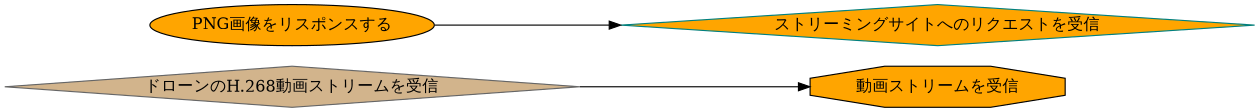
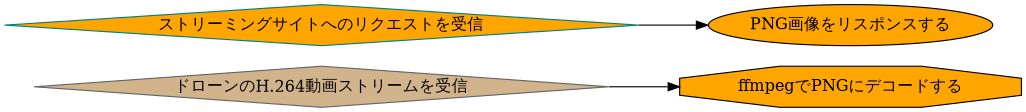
edge "PNG画像をリスポンスする" -> "ストリーミングサイトへのリクエストを受信": reversed
node "ドローンのH.268動画ストリームを受信": label "ドローンのH.268動画ストリームを受信" -> "ドローンのH.264動画ストリームを受信"
node "動画ストリームを受信": label "動画ストリームを受信" -> "ffmpegでPNGにデコードする"
